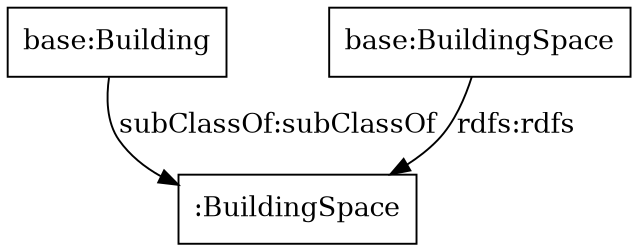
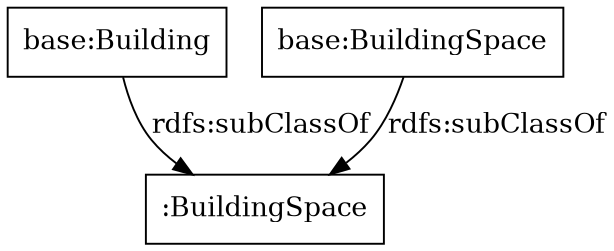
edge "base:Building" -> ":BuildingSpace": label "subClassOf:subClassOf" -> "rdfs:subClassOf"
edge "base:BuildingSpace" -> ":BuildingSpace": label "rdfs:rdfs" -> "rdfs:subClassOf"
